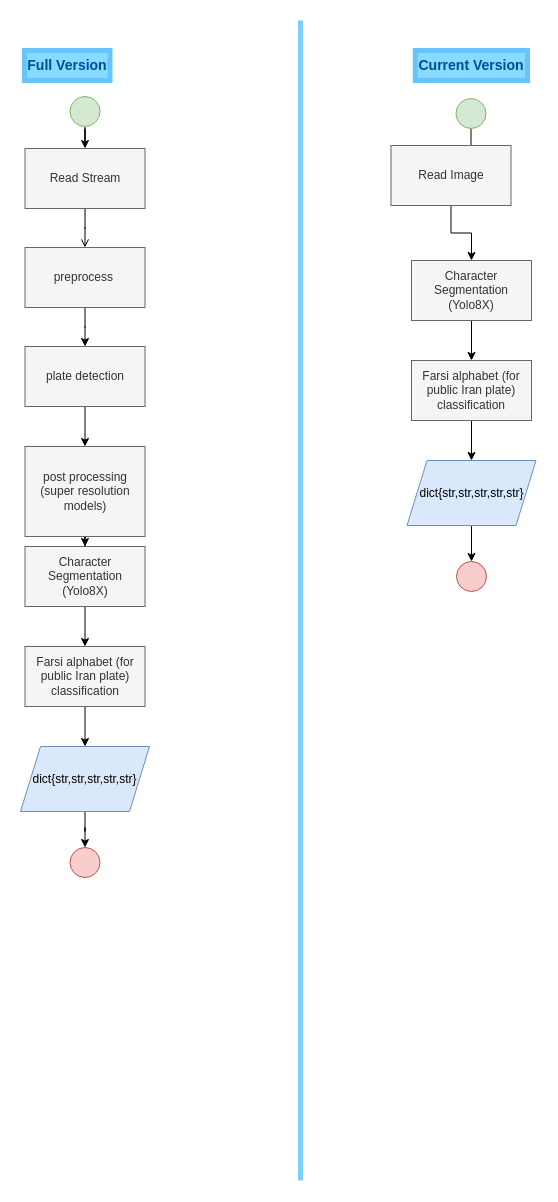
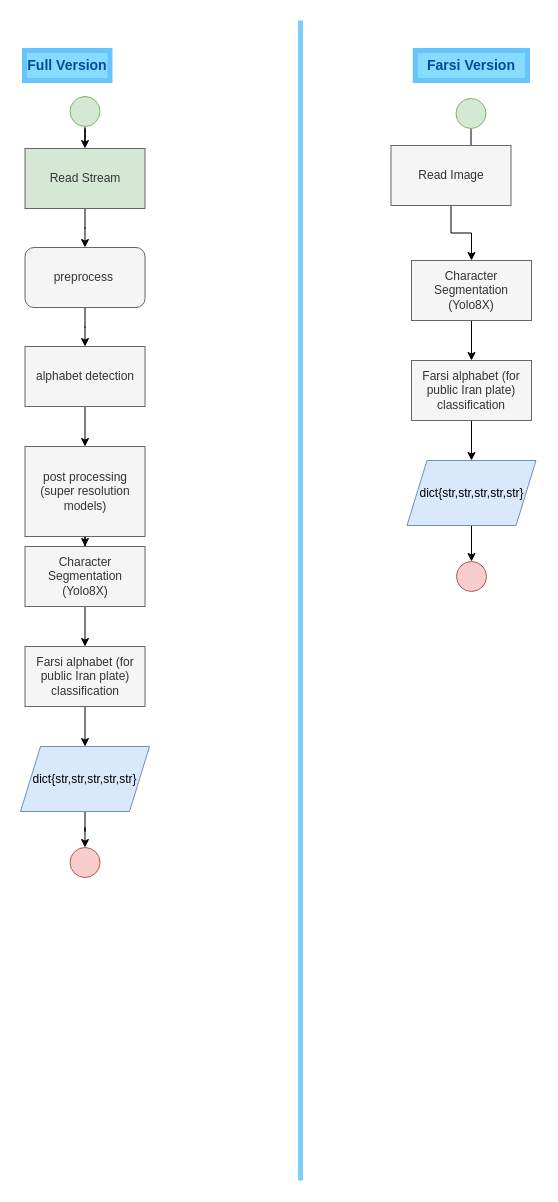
node "Current Version": label "Current Version" -> "Farsi Version"
node "Read Stream": fillcolor #f5f5f5 -> #d5e8d4
edge "Read Stream" -> "preprocess": arrowhead open -> classic
node "preprocess": shape rectangle -> rounded rectangle
node "plate detection": label "plate detection" -> "alphabet detection"
